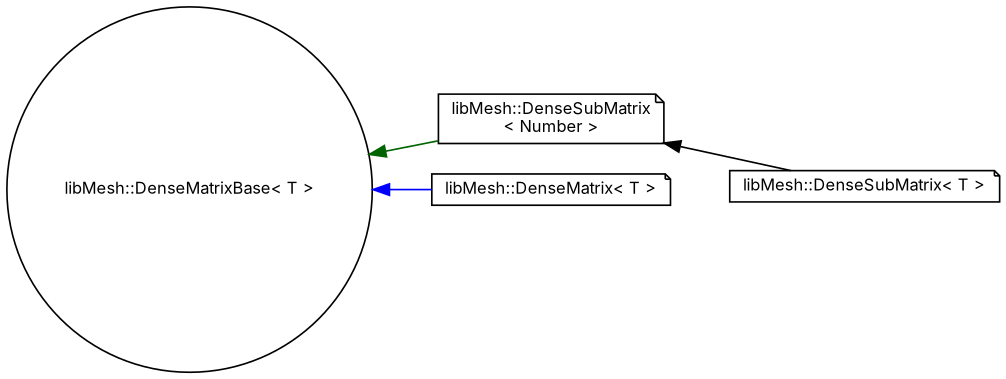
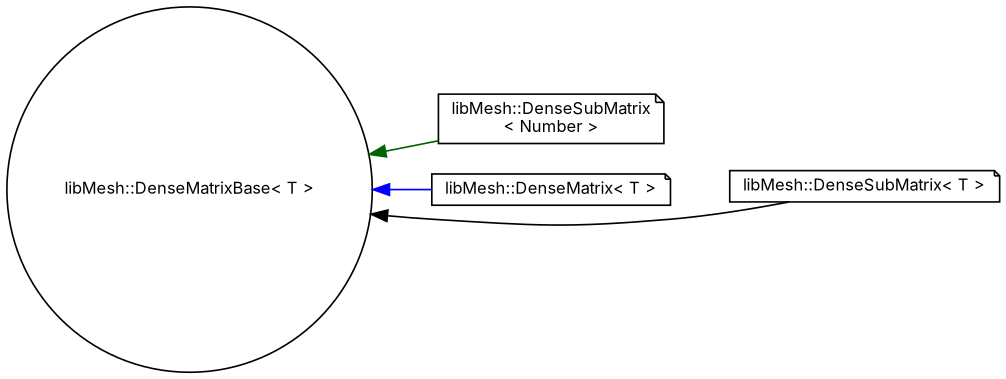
edge "libMesh::DenseSubMatrix< T >" -> "libMesh::DenseSubMatrix < Number >": now "libMesh::DenseSubMatrix< T >" -> "libMesh::DenseMatrixBase< T >"
